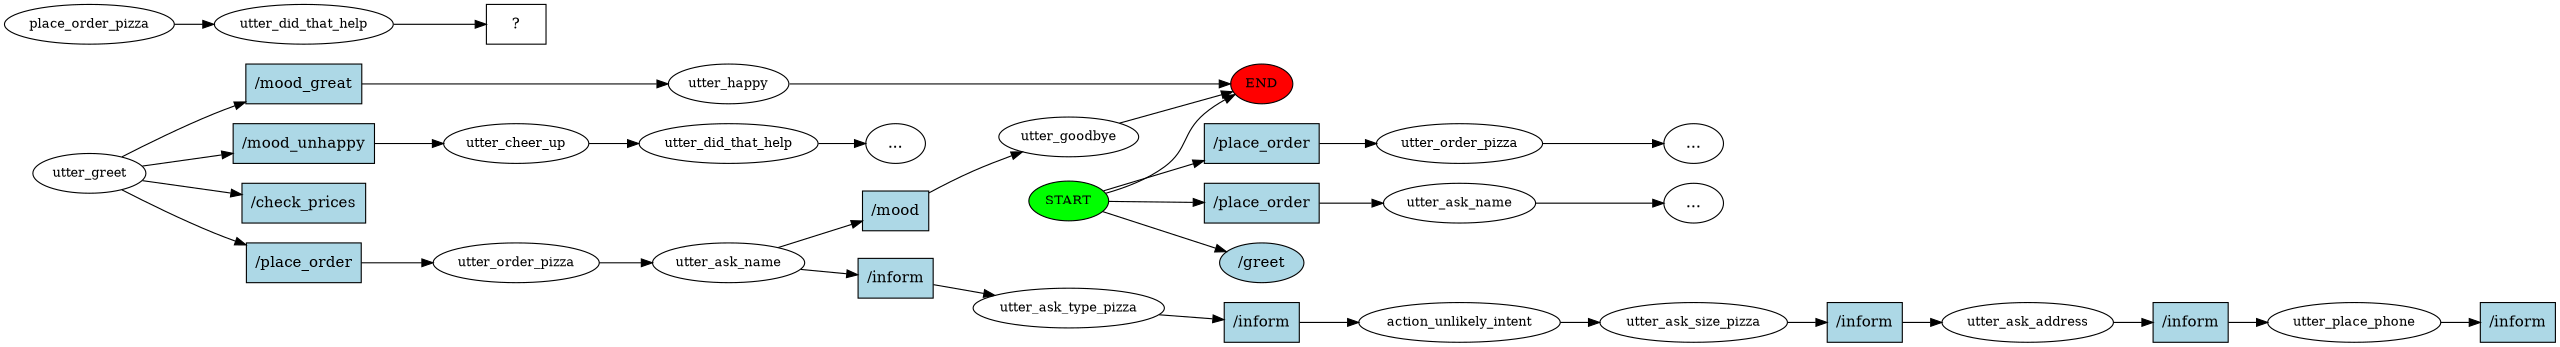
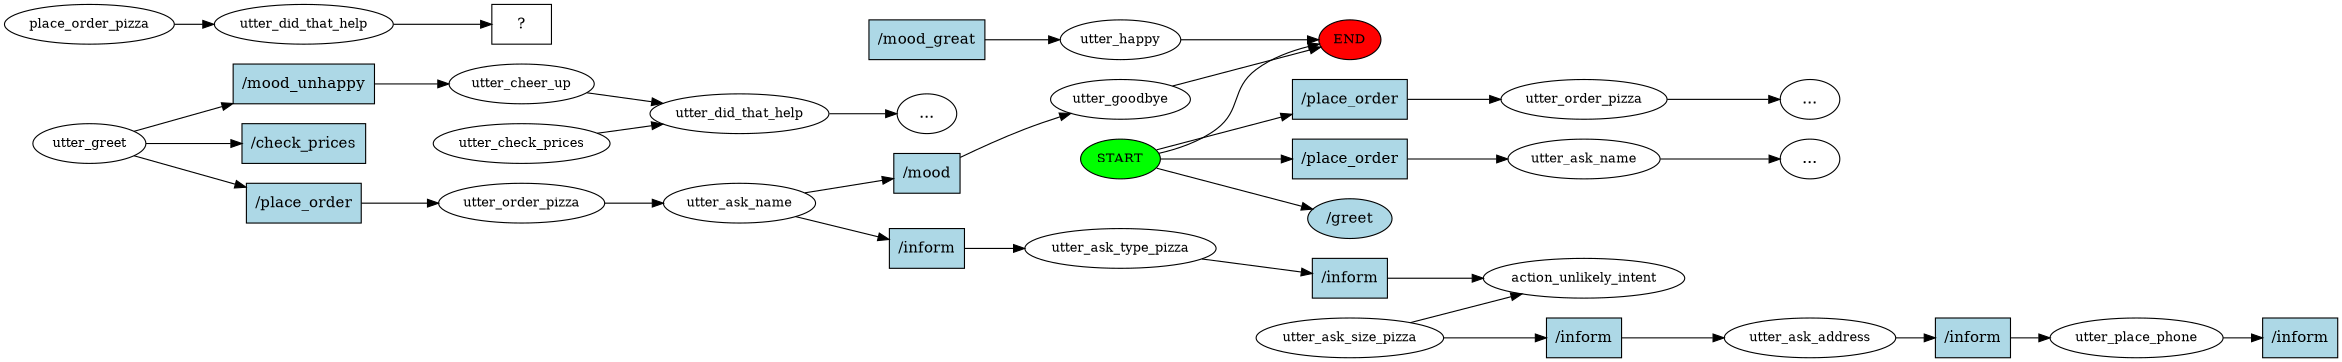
edge "utter_greet" -> "/mood_great": removed
node "utter_check_prices": added
edge "action_unlikely_intent" -> "utter_ask_size_pizza": reversed
